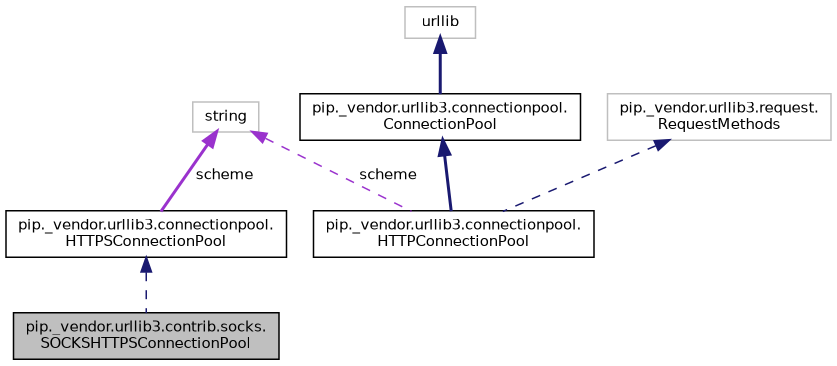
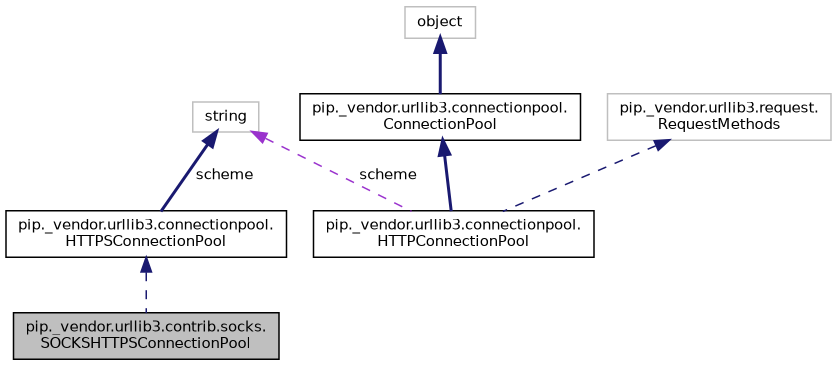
node "urllib": label "urllib" -> "object"
edge "pip._vendor.urllib3.connectionpool. HTTPSConnectionPool" -> "string": color darkorchid3 -> midnightblue
